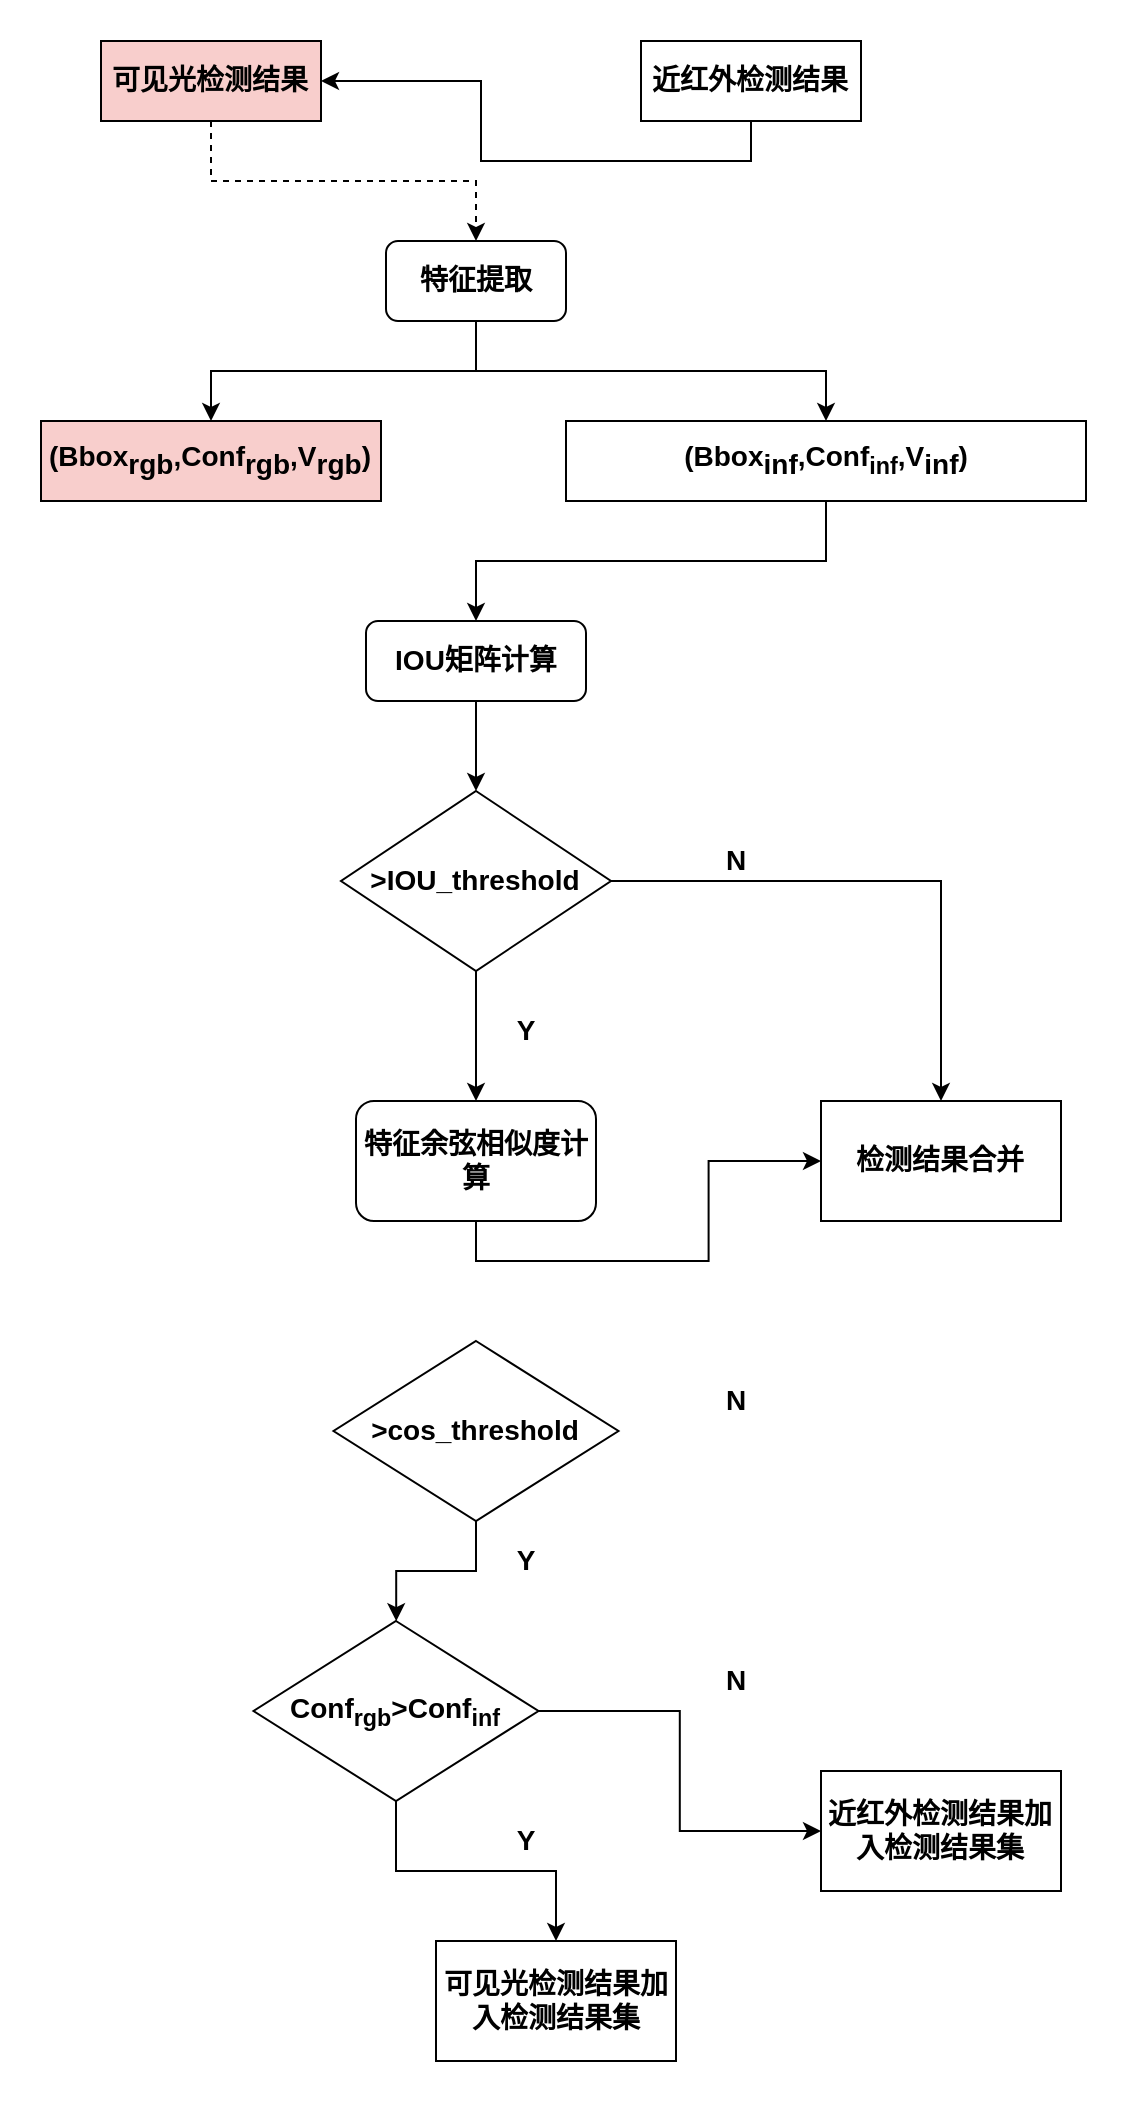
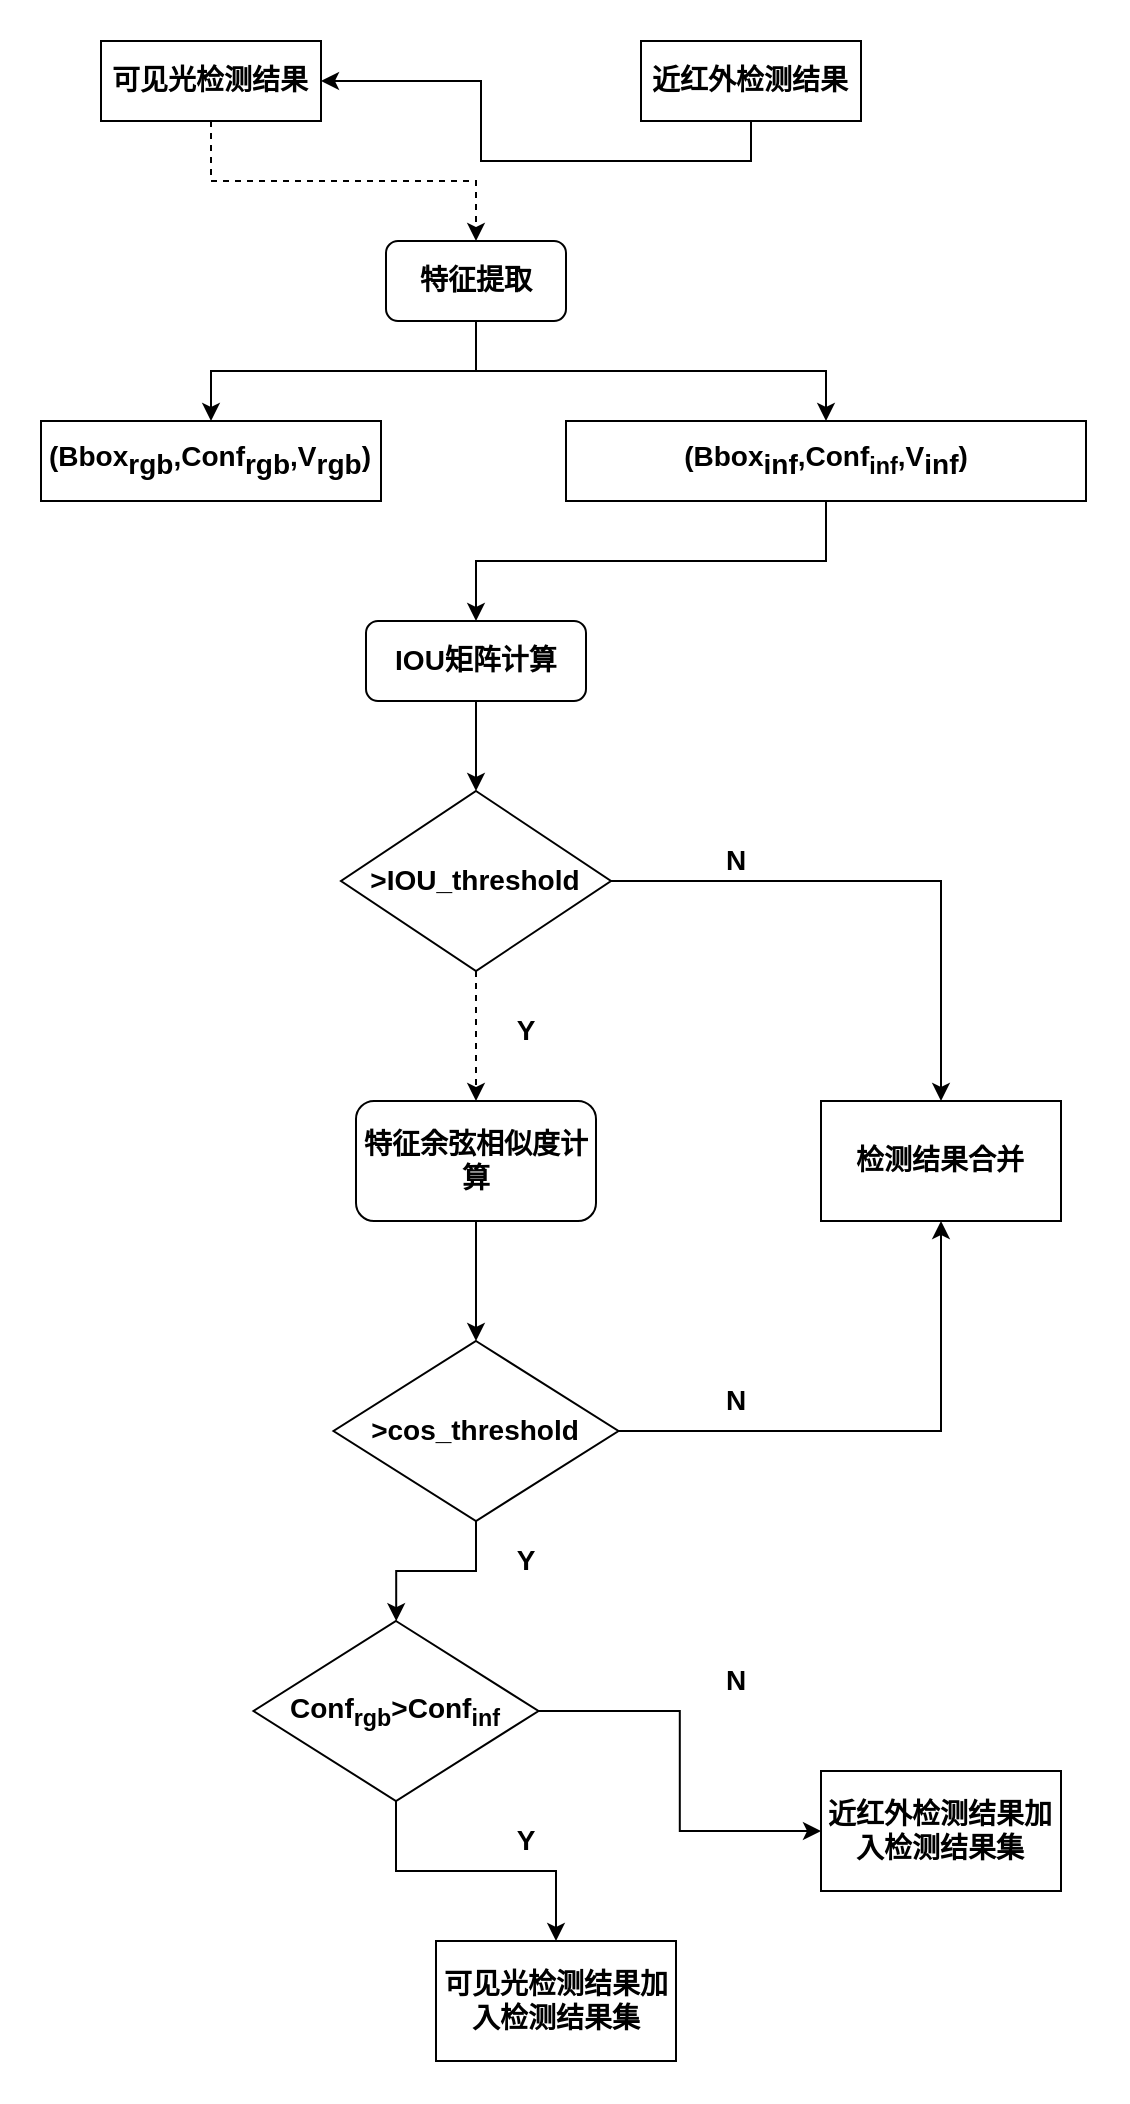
node "可见光检测结果": fillcolor #f8cecc -> #ffffff
node "(Bboxrgb,Confrgb,Vrgb)": fillcolor #f8cecc -> #ffffff
edge ">IOU_threshold" -> "特征余弦相似度计算": style solid -> dashed
edge "特征余弦相似度计算" -> "检测结果合并": now "特征余弦相似度计算" -> ">cos_threshold"
edge ">cos_threshold" -> "检测结果合并": added
